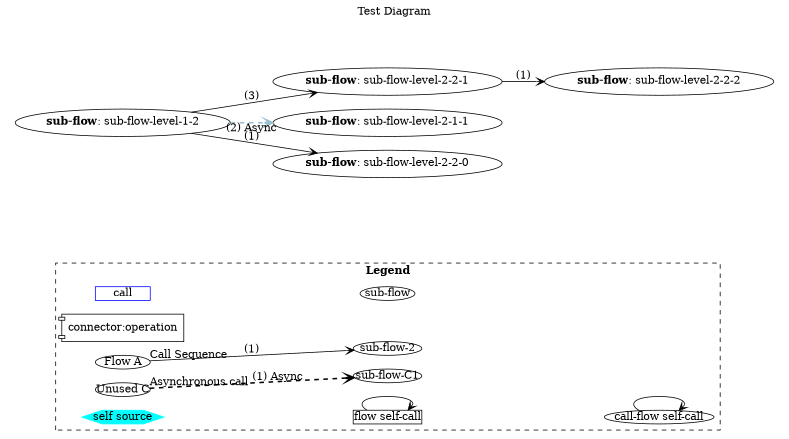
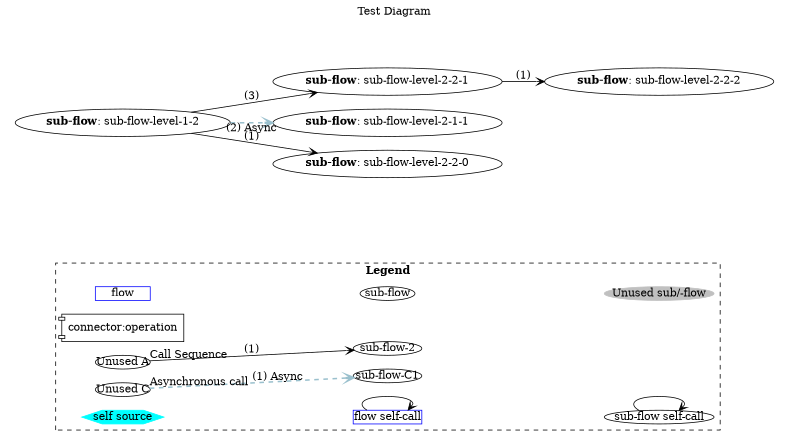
node "call": label "call" -> "flow"
node "Unused sub/-flow": added
node "Flow A": label "Flow A" -> "Unused A"
edge "Unused C" -> "sub-flow-C1": color black -> lightblue3
node "flow self-call": color black -> blue
node "call-flow self-call": label "call-flow self-call" -> "sub-flow self-call"
